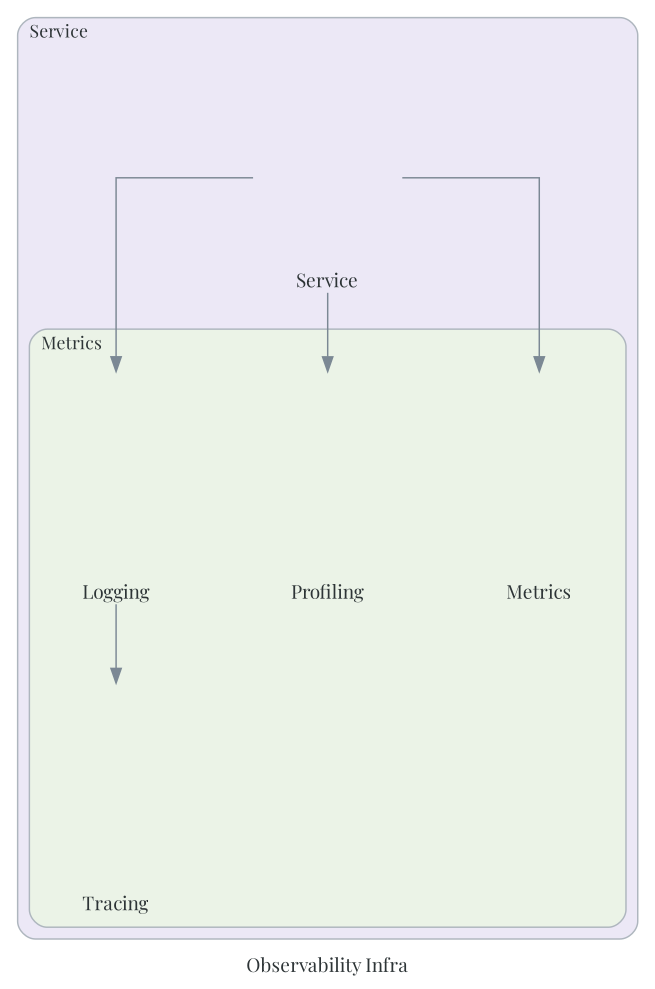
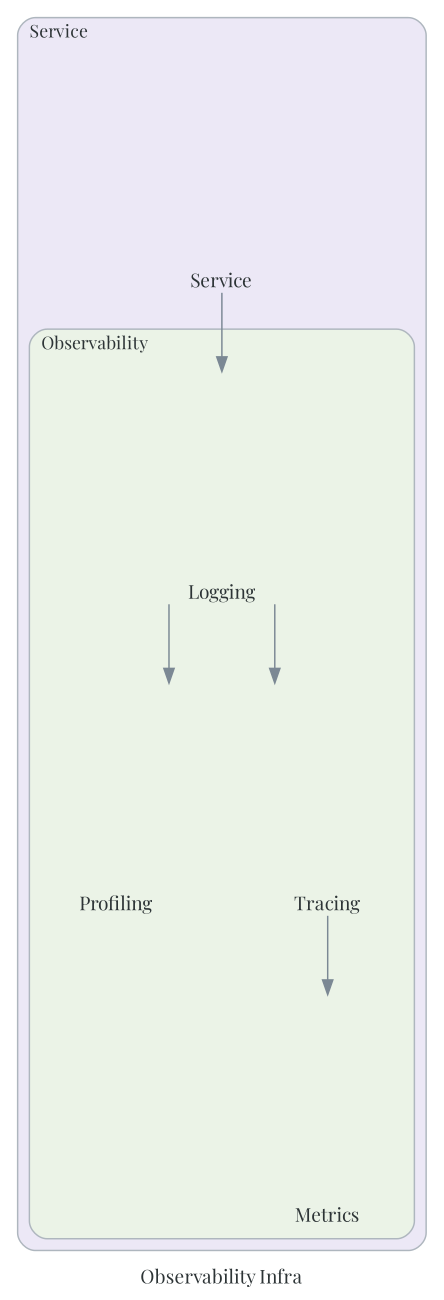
edge "Service" -> "Metrics": now "Tracing" -> "Metrics"
edge "Service" -> "Profiling": now "Logging" -> "Profiling"
cluster "Metrics": label "Metrics" -> "Observability"
